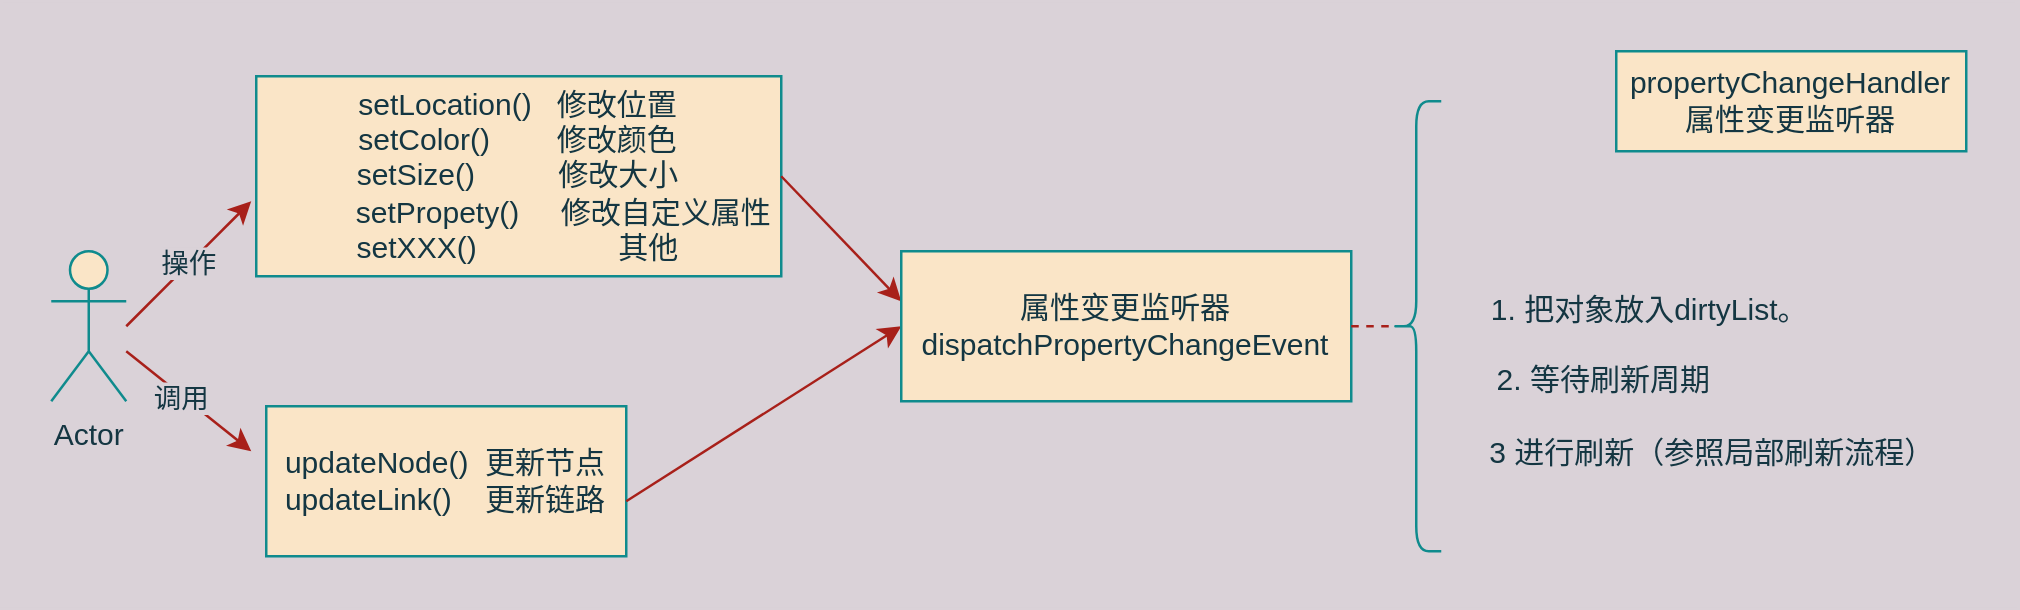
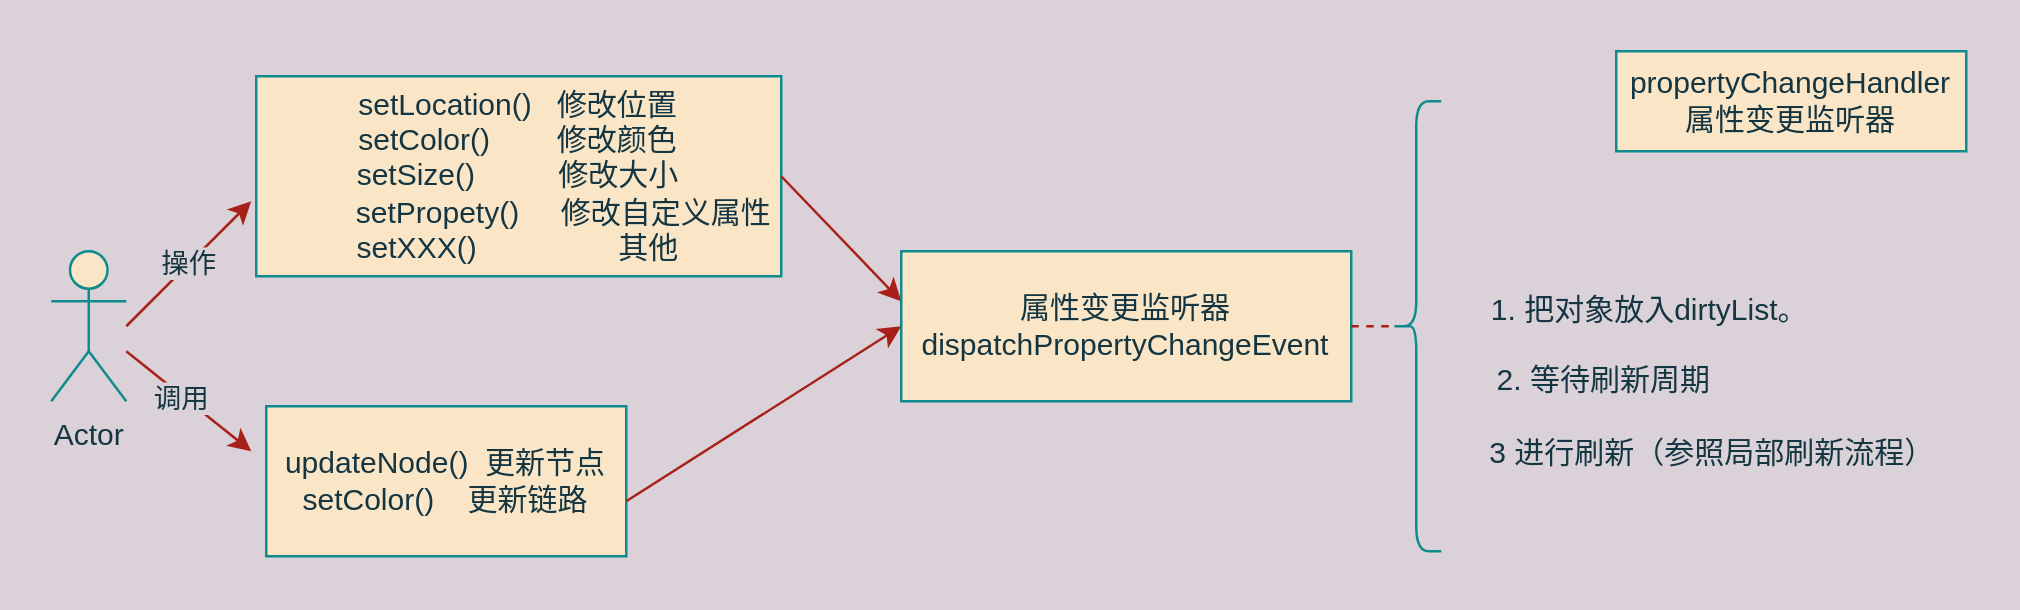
node "updateNode() 更新节点 updateLink() 更新链路": label "updateNode() 更新节点 updateLink() 更新链路" -> "updateNode() 更新节点 setColor() 更新链路"
